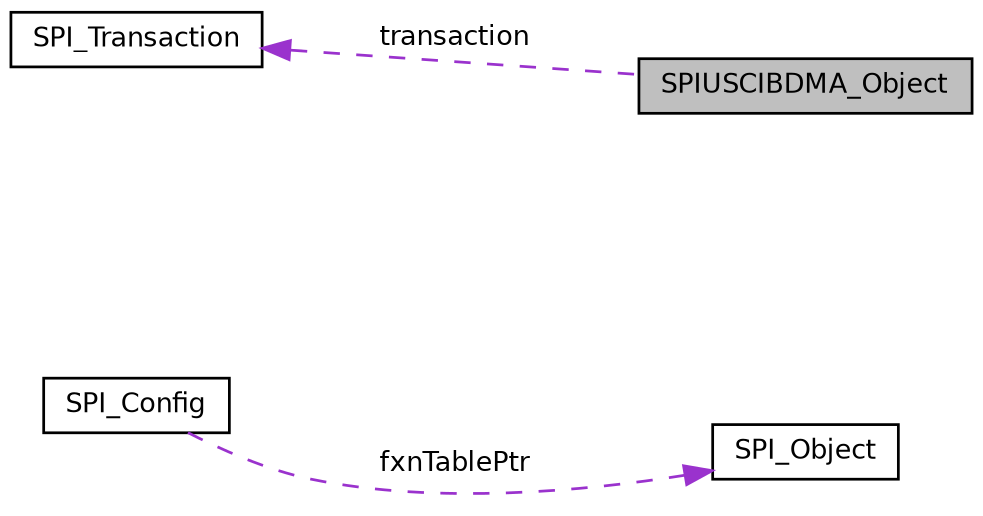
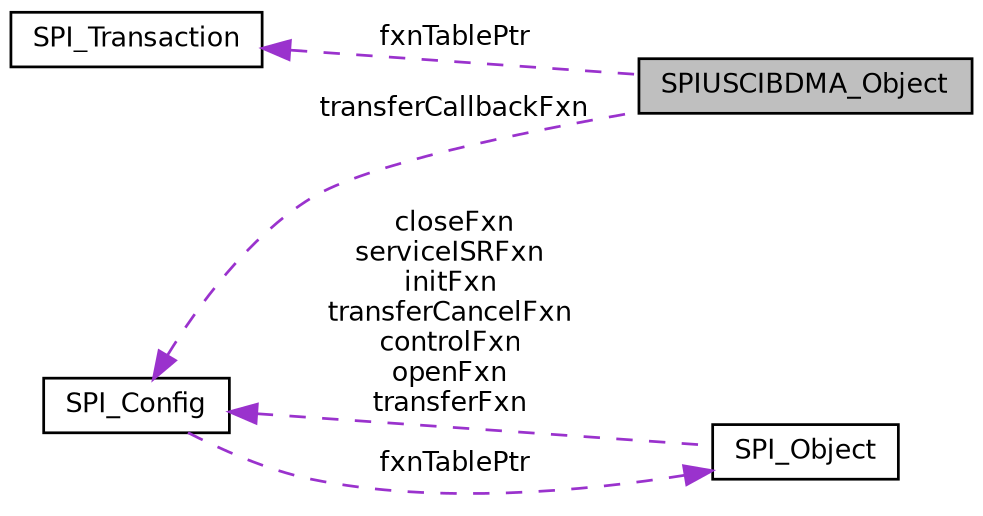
edge "SPIUSCIBDMA_Object" -> "SPI_Transaction": label " transaction" -> " fxnTablePtr"
edge "SPIUSCIBDMA_Object" -> "SPI_Config": added, label "transferCallbackFxn"
edge "SPI_Object" -> "SPI_Config": added, label "closeFxn serviceISRFxn initFxn transferCancelFxn controlFxn openFxn transferFxn"
